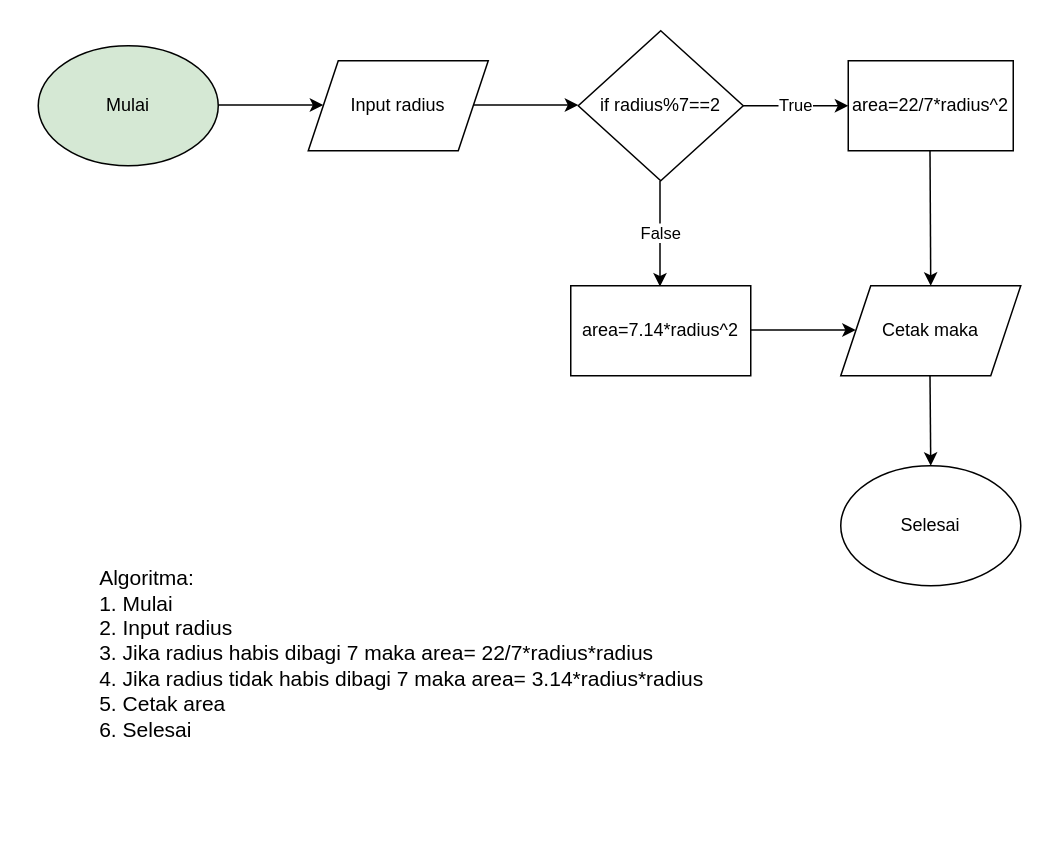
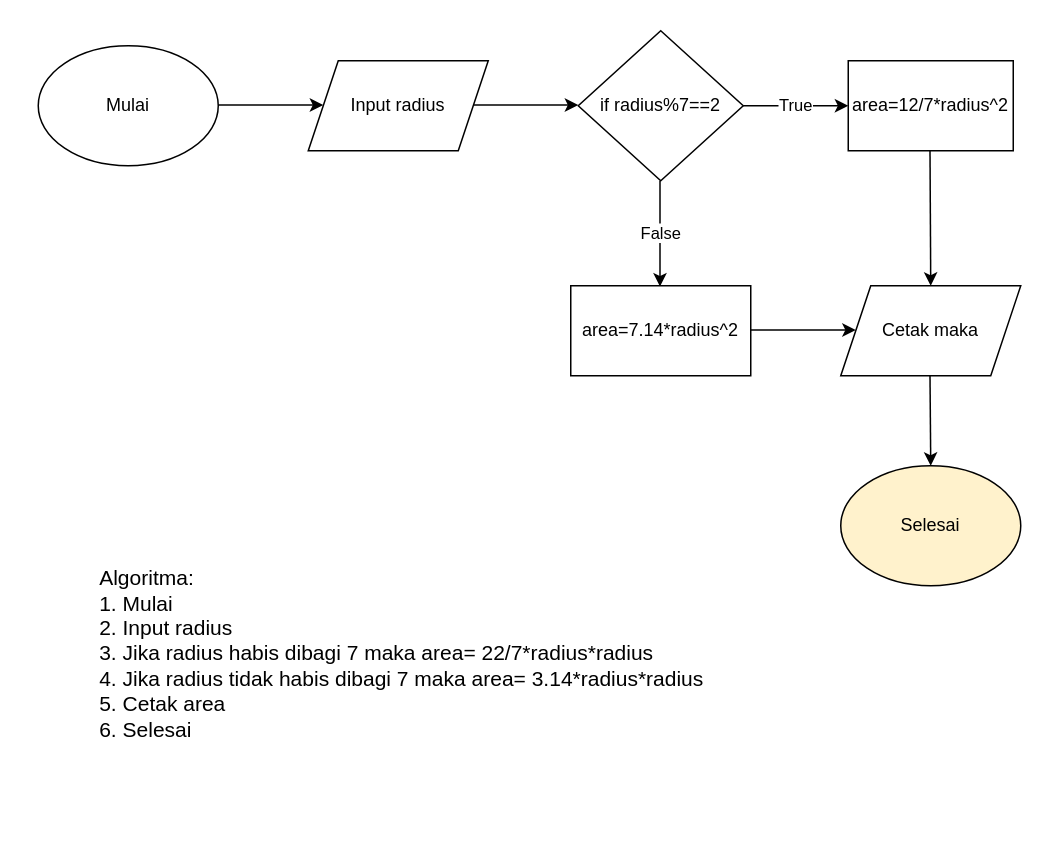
node "Mulai": fillcolor #d5e8d4 -> #ffffff
node "area=22/7*radius^2": label "area=22/7*radius^2" -> "area=12/7*radius^2"
node "Selesai": fillcolor #ffffff -> #fff2cc
